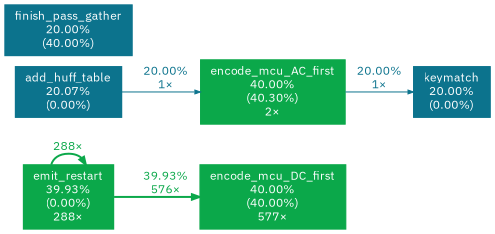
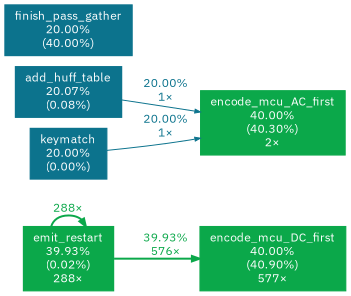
node "add_huff_table 20.07% (0.00%)": label "add_huff_table 20.07% (0.00%)" -> "add_huff_table 20.07% (0.08%)"
edge "encode_mcu_AC_first 40.00% (40.30%) 2×" -> "keymatch 20.00% (0.00%)": reversed
node "emit_restart 39.93% (0.00%) 288×": label "emit_restart 39.93% (0.00%) 288×" -> "emit_restart 39.93% (0.02%) 288×"
node "encode_mcu_DC_first 40.00% (40.00%) 577×": label "encode_mcu_DC_first 40.00% (40.00%) 577×" -> "encode_mcu_DC_first 40.00% (40.90%) 577×"
